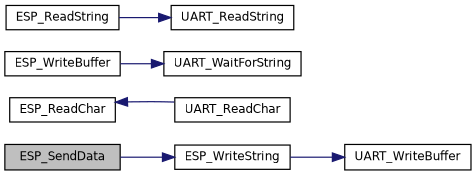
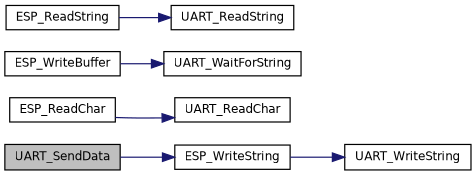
edge "UART_ReadChar" -> "ESP_ReadChar": reversed
node "ESP_SendData": label "ESP_SendData" -> "UART_SendData"
node "UART_WriteBuffer": label "UART_WriteBuffer" -> "UART_WriteString"
